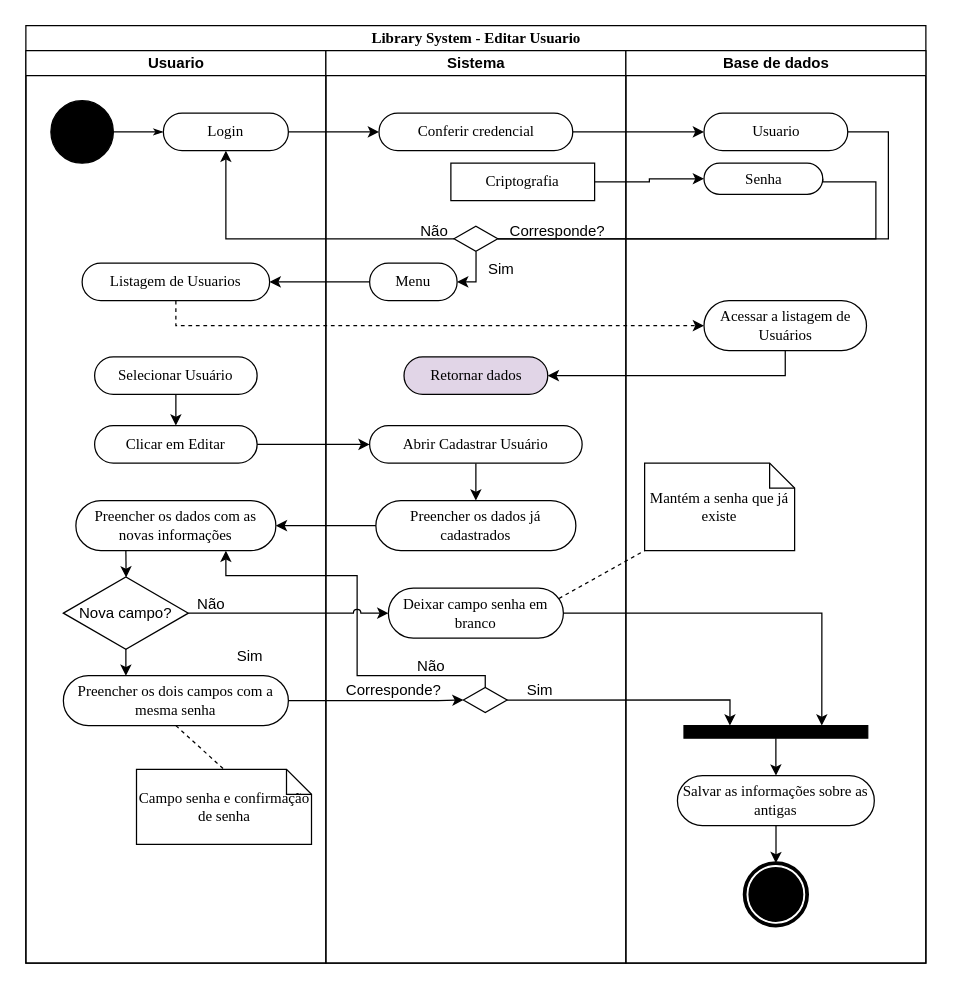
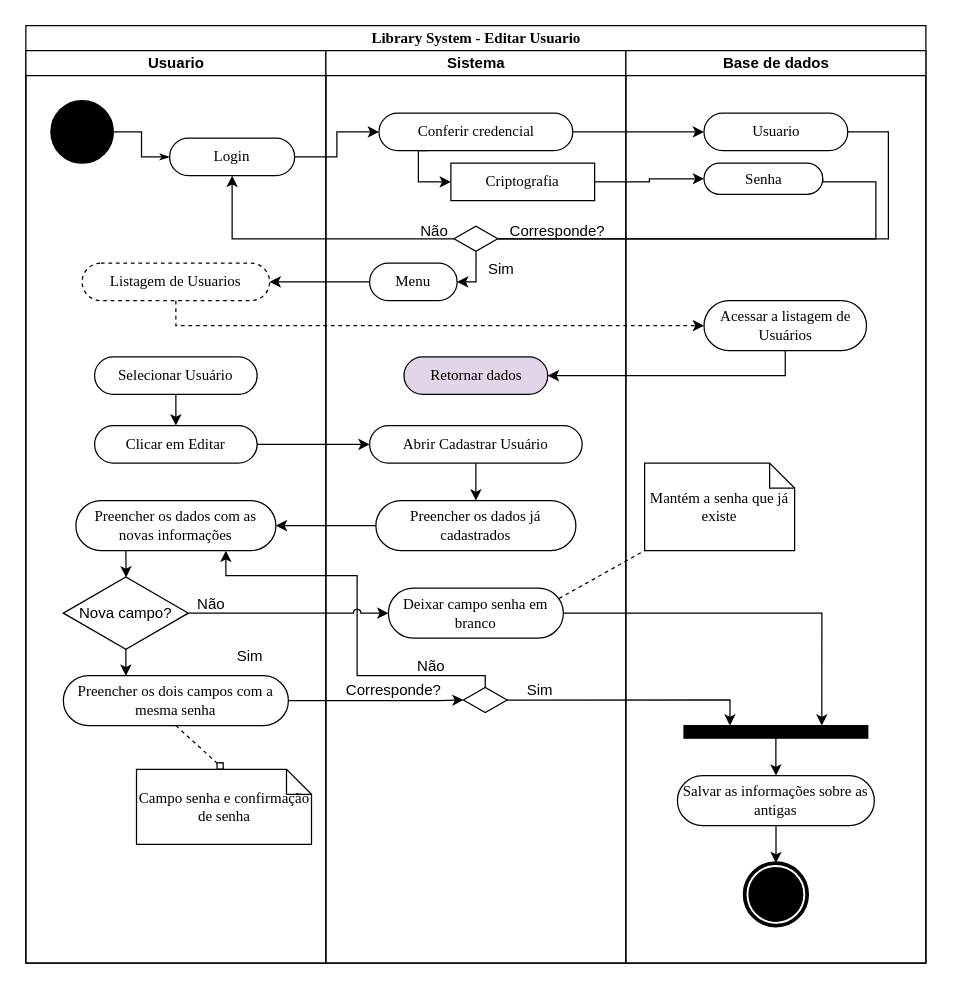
node "Login": moved (226, 132) -> (232, 157)
edge "Conferir credencial" -> "Criptografia": added
node "Listagem de Usuarios": style solid -> dashed
edge "Preencher os dois campos com a mesma senha" -- "Campo senha e confirmação de senha": arrowhead none -> diamond
